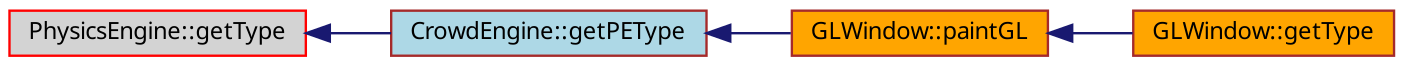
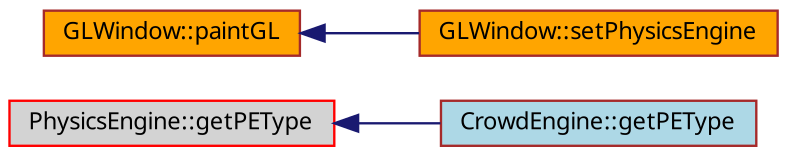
node "PhysicsEngine::getType": label "PhysicsEngine::getType" -> "PhysicsEngine::getPEType"
edge "GLWindow::paintGL" -> "CrowdEngine::getPEType": removed
node "GLWindow::getType": label "GLWindow::getType" -> "GLWindow::setPhysicsEngine"
